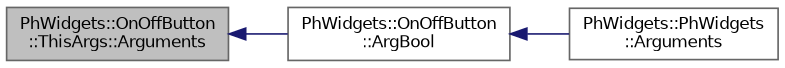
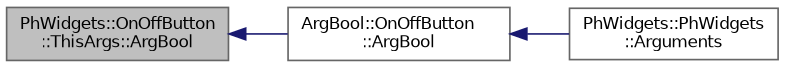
node "PhWidgets::OnOffButton ::ThisArgs::Arguments": label "PhWidgets::OnOffButton ::ThisArgs::Arguments" -> "PhWidgets::OnOffButton ::ThisArgs::ArgBool"
node "PhWidgets::OnOffButton ::ArgBool": label "PhWidgets::OnOffButton ::ArgBool" -> "ArgBool::OnOffButton ::ArgBool"
